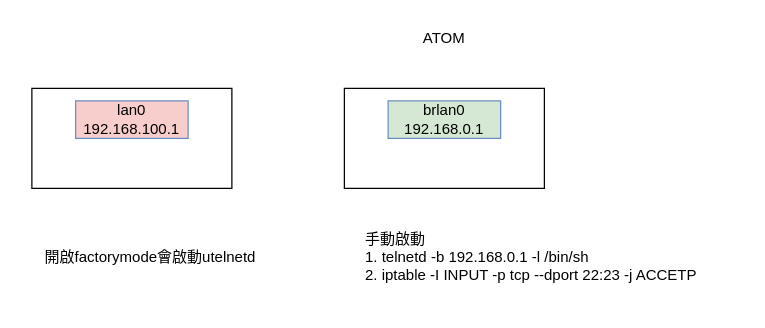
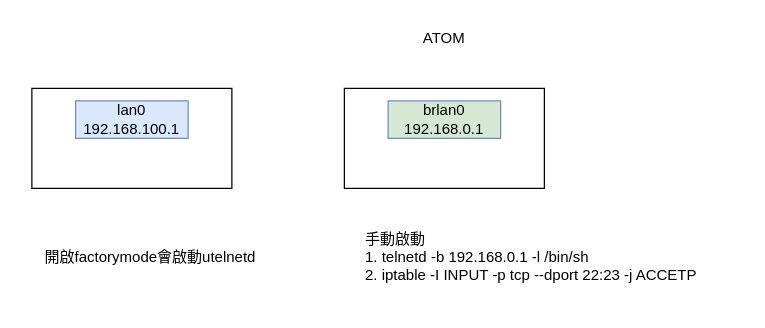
node "lan0 192.168.100.1": fillcolor #f8cecc -> #dae8fc
